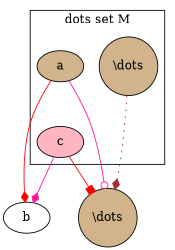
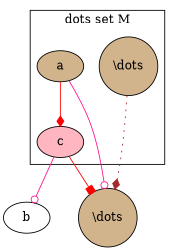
edge "a" -> "b": now "a" -> "c"
edge "c" -> "b": arrowhead diamond -> odot
